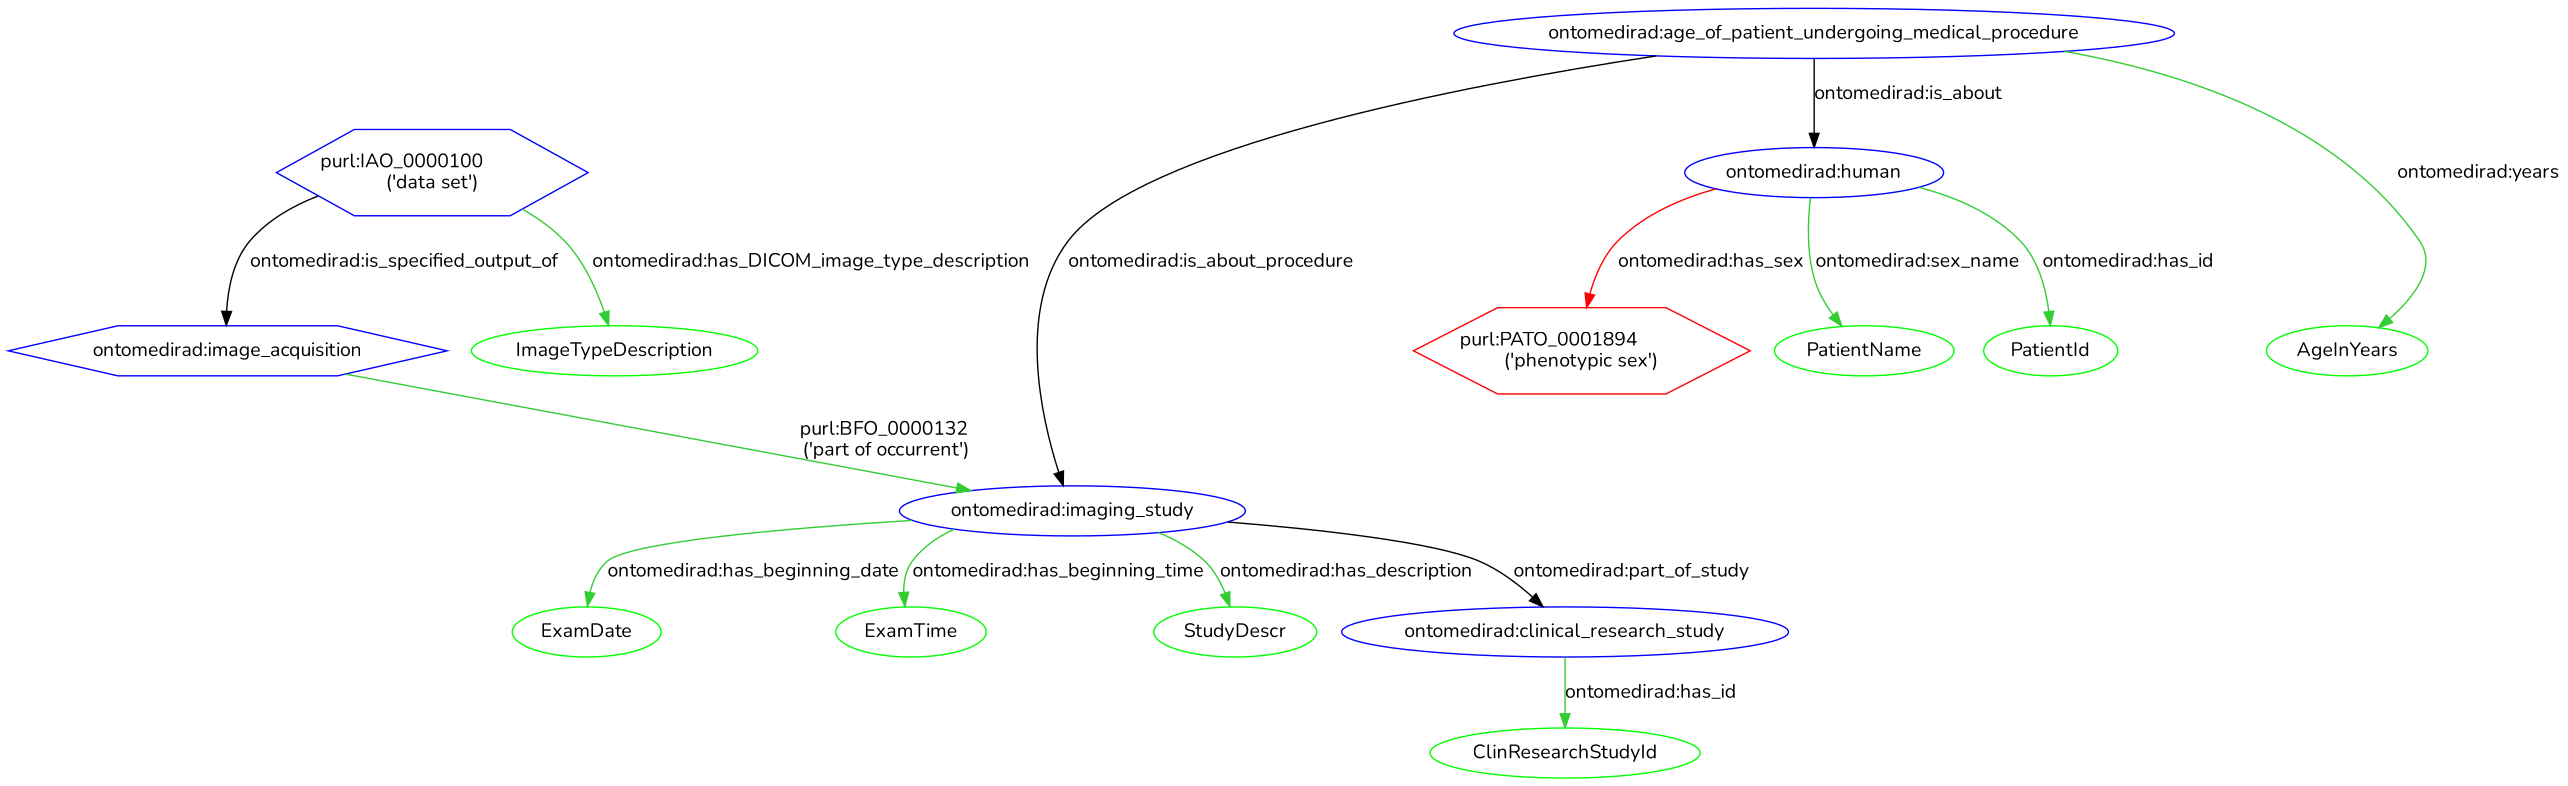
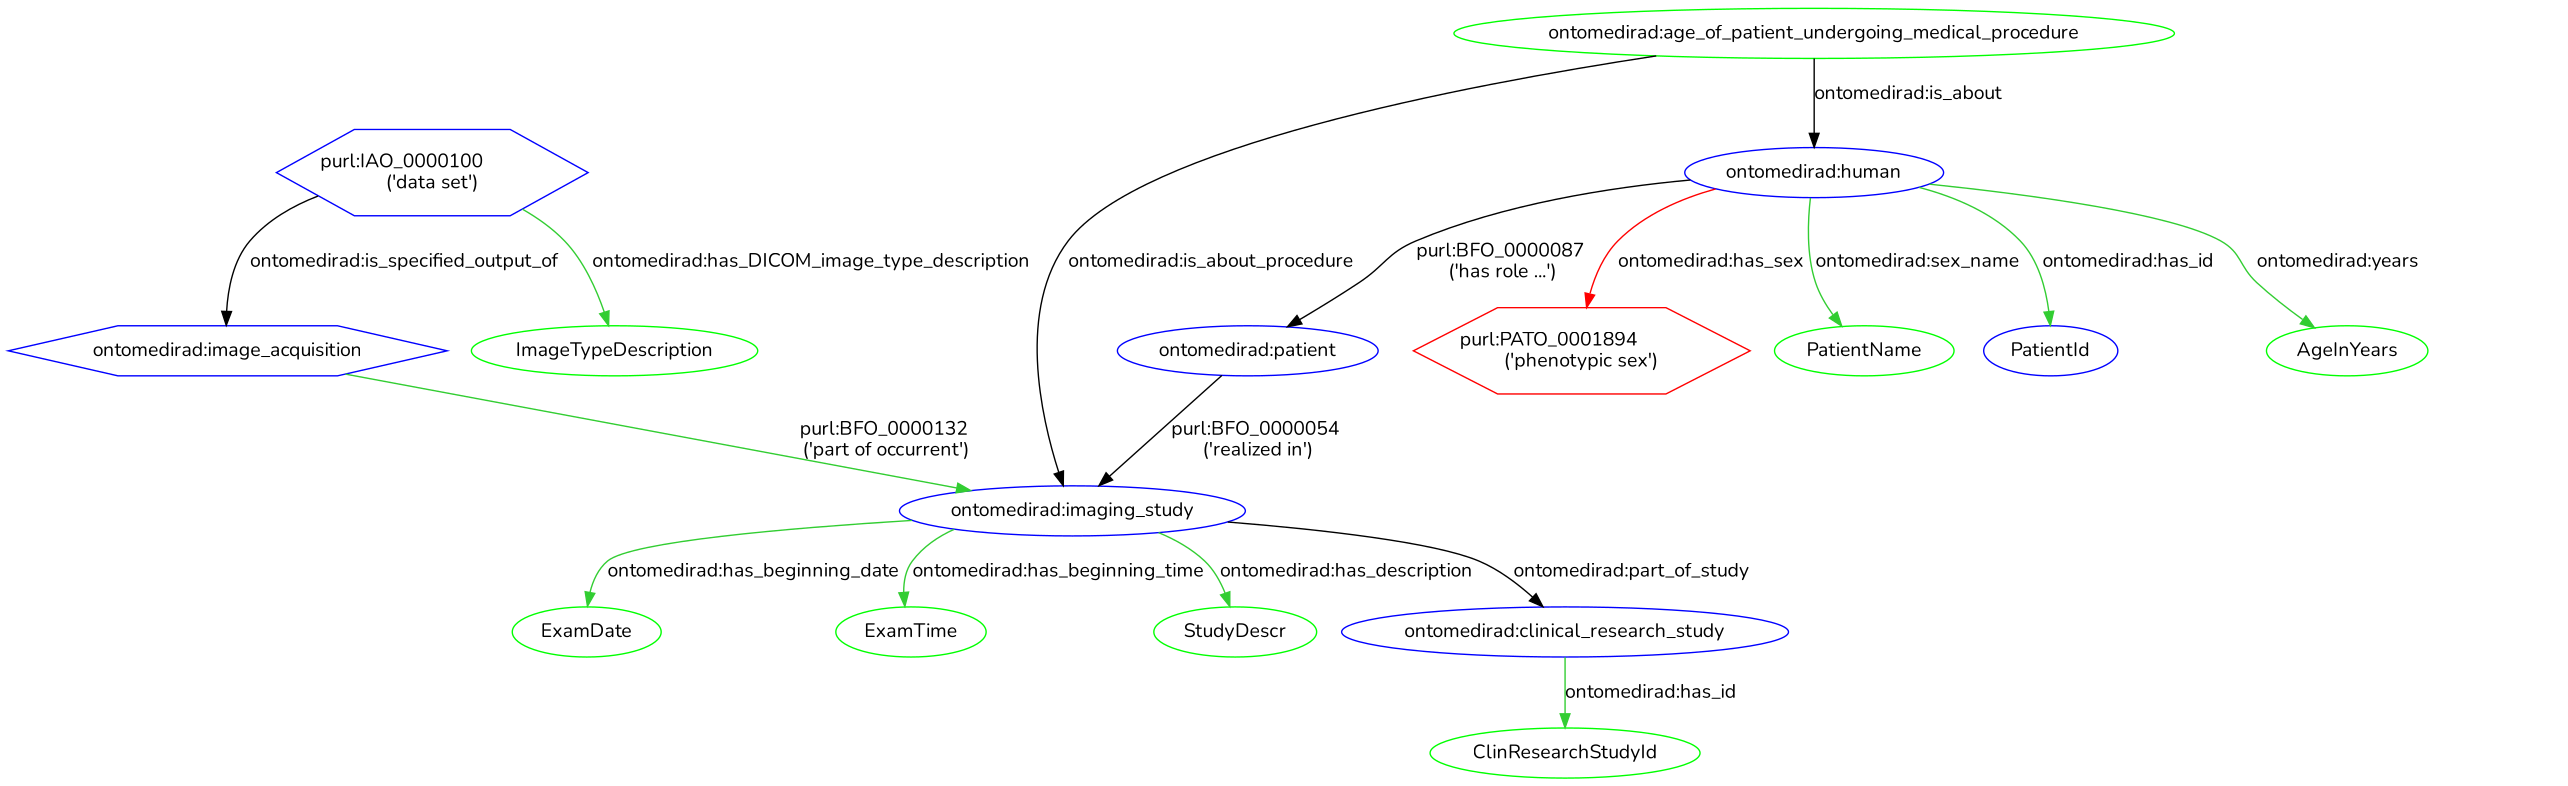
node "ontomedirad:age_of_patient_undergoing_medical_procedure": color blue -> green
edge "ontomedirad:age_of_patient_undergoing_medical_procedure" -> "AgeInYears": now "ontomedirad:human" -> "AgeInYears"
node "ontomedirad:patient": added
node "PatientId": color green -> blue
